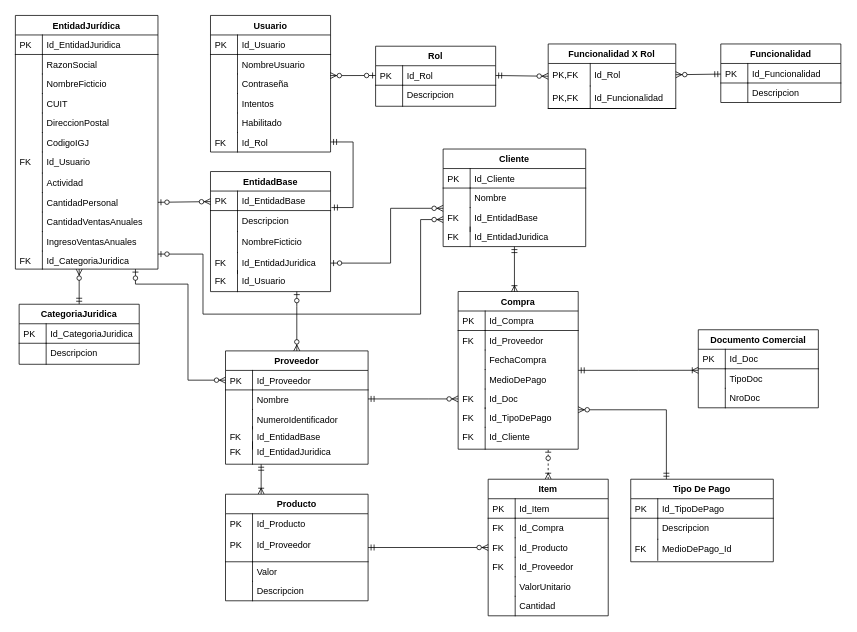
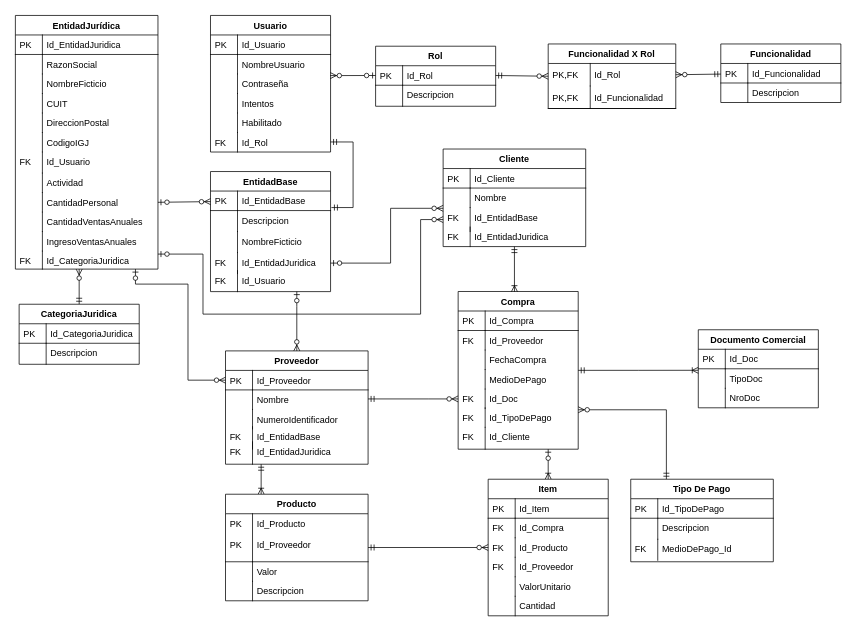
edge "Compra" -- "Item": style dashed -> solid
